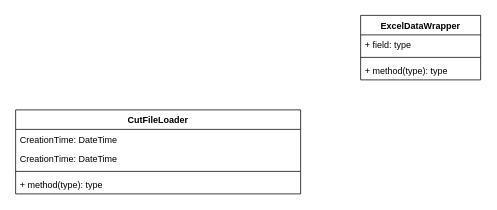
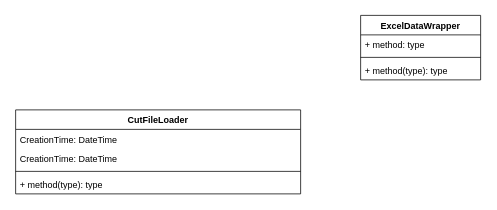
node "+ field: type": label "+ field: type" -> "+ method: type"
